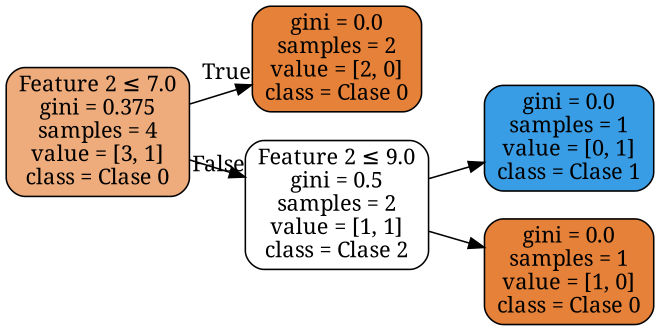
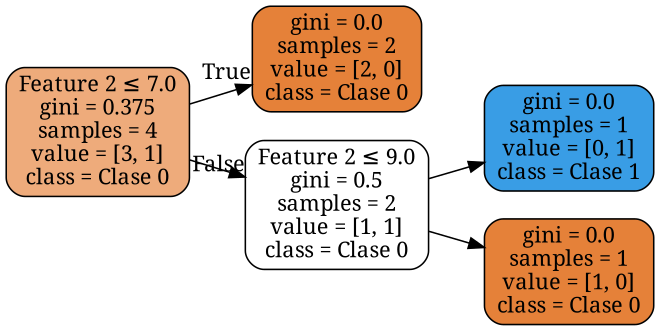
node "Feature 2 ≤ 9.0": text "class = Clase 2" -> "class = Clase 0"
